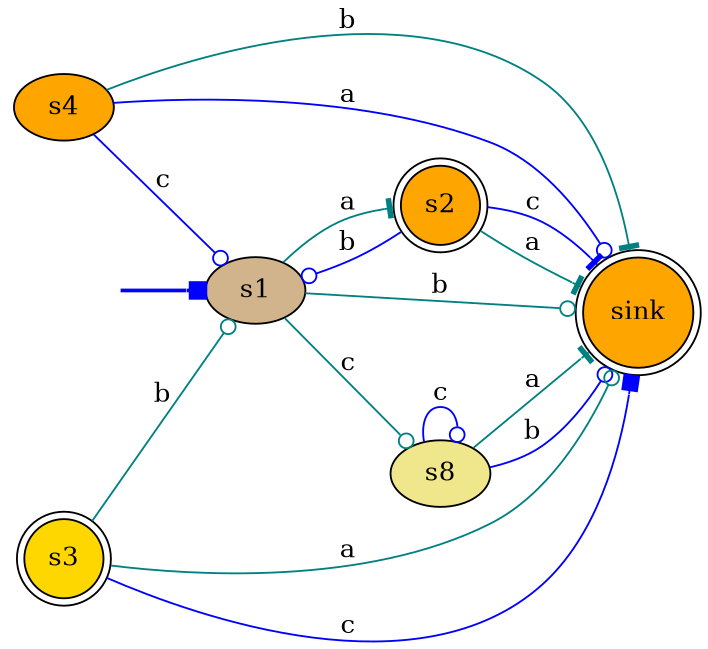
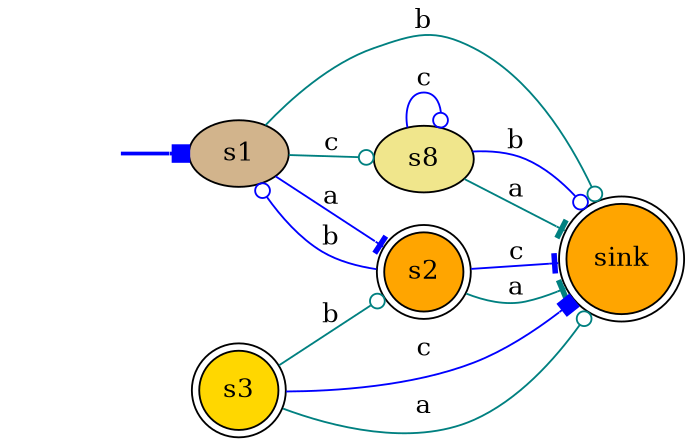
node "s4": removed
edge "s1" -> "s2": color teal -> blue
edge "s3" -> "s1": now "s3" -> "s2"
